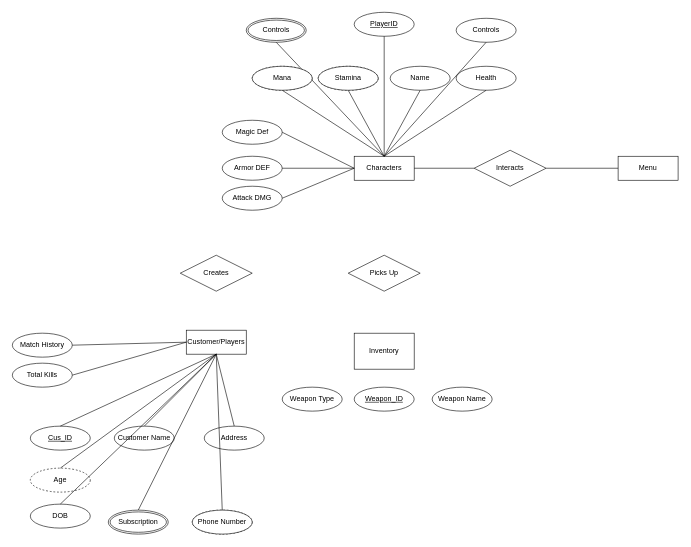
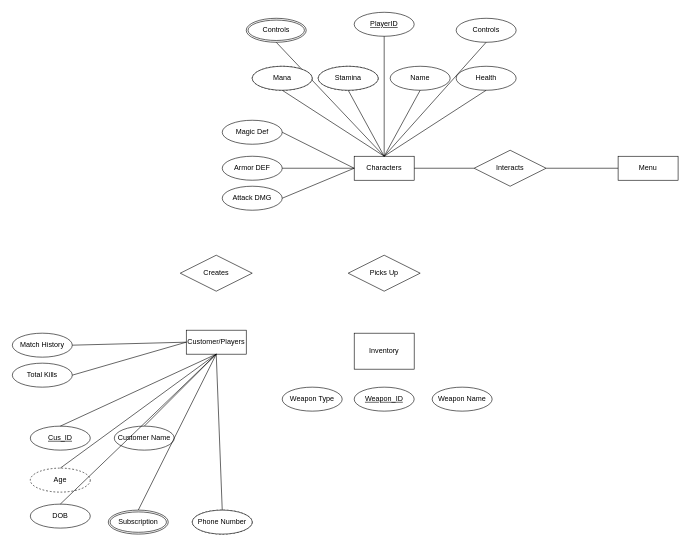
edge "Customer/Players" -- "Address": removed
node "Address": removed
